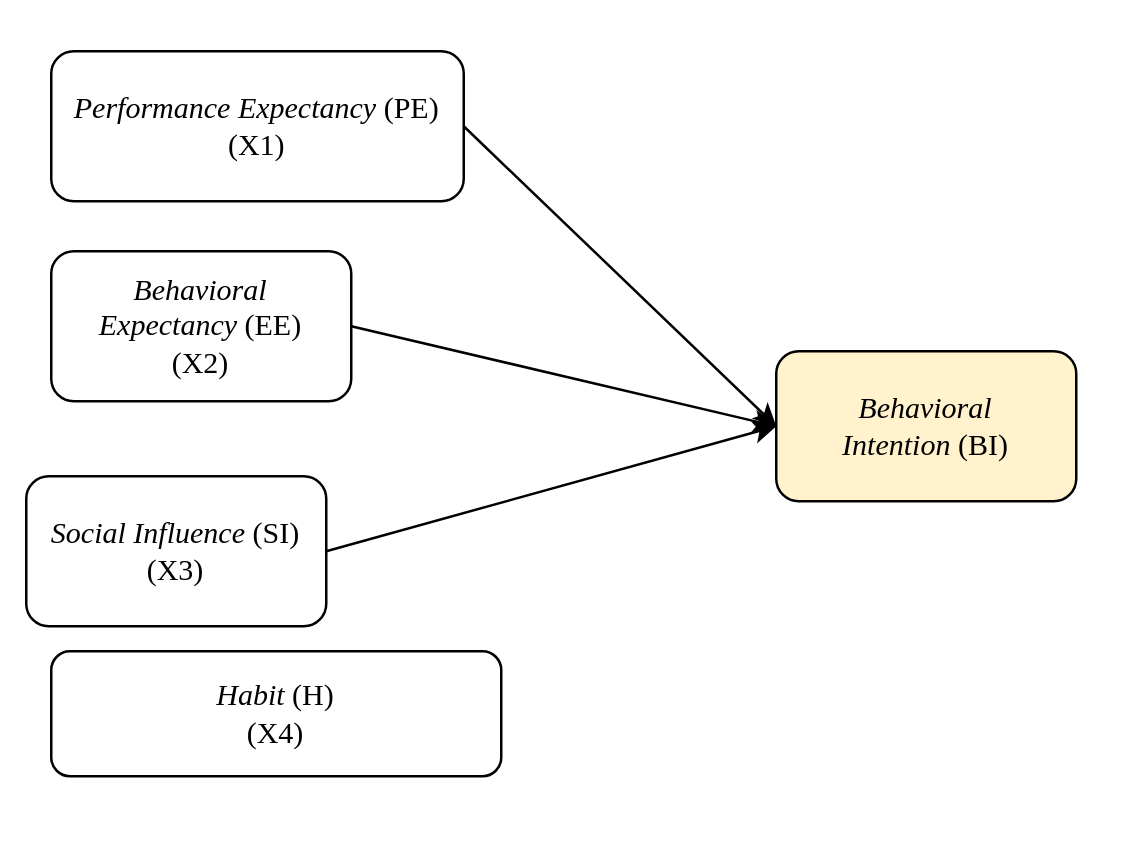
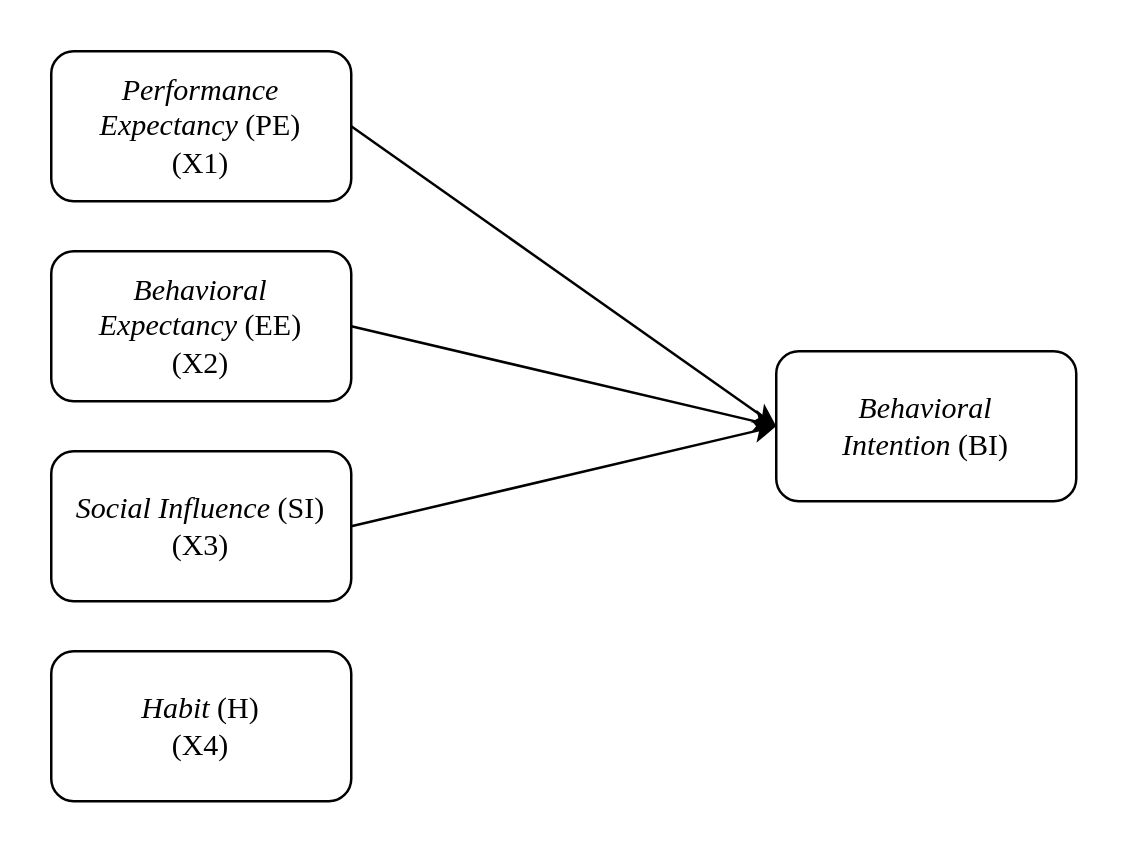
node "Performance Expectancy (PE) (X1)": size 413x150 -> 300x150
node "Behavioral Intention (BI)": fillcolor #fff2cc -> #ffffff
node "Social Influence (SI) (X3)": moved (176, 551) -> (201, 526)
node "Habit (H) (X4)": size 450x125 -> 300x150
